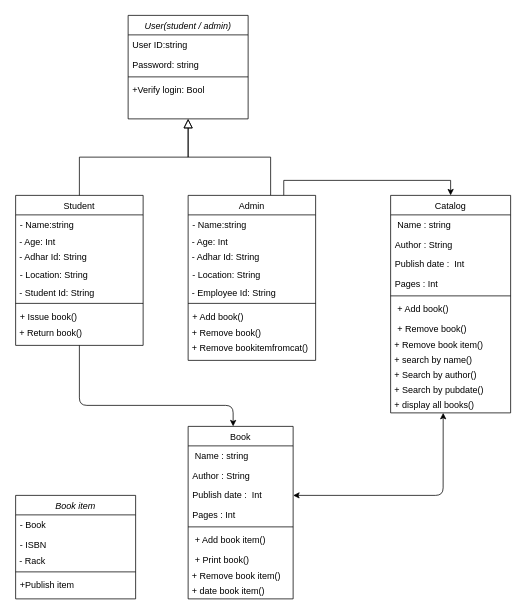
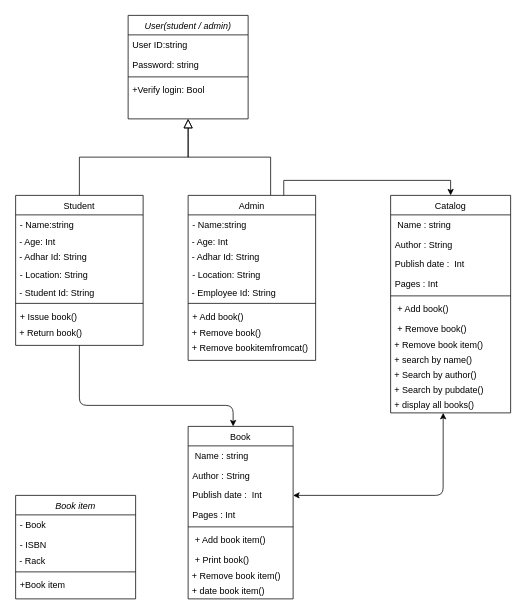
node "+Publish item": label "+Publish item" -> "+Book item"
